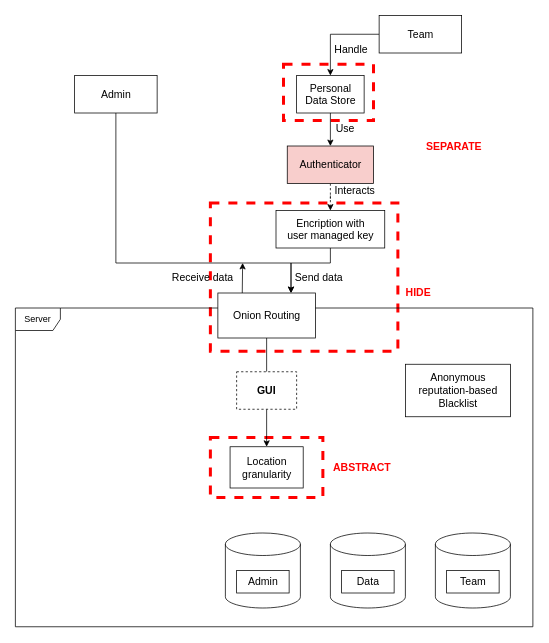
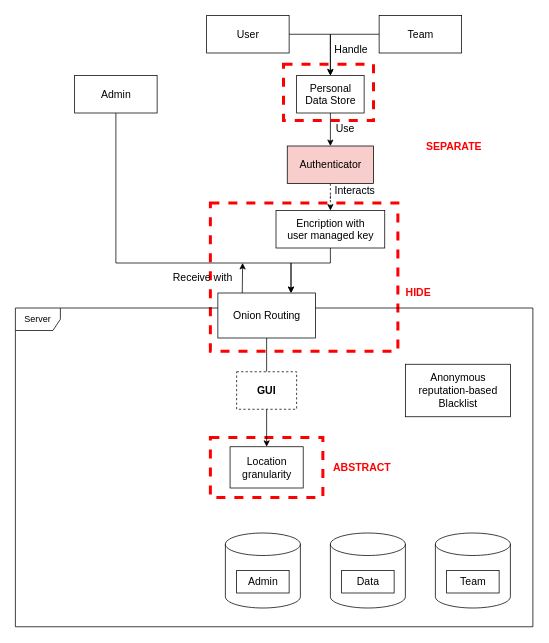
node "User": added
edge "User" -> "Personal Data Store": added
node "Receive data": label "Receive data" -> "Receive with"
node "Send data": removed
